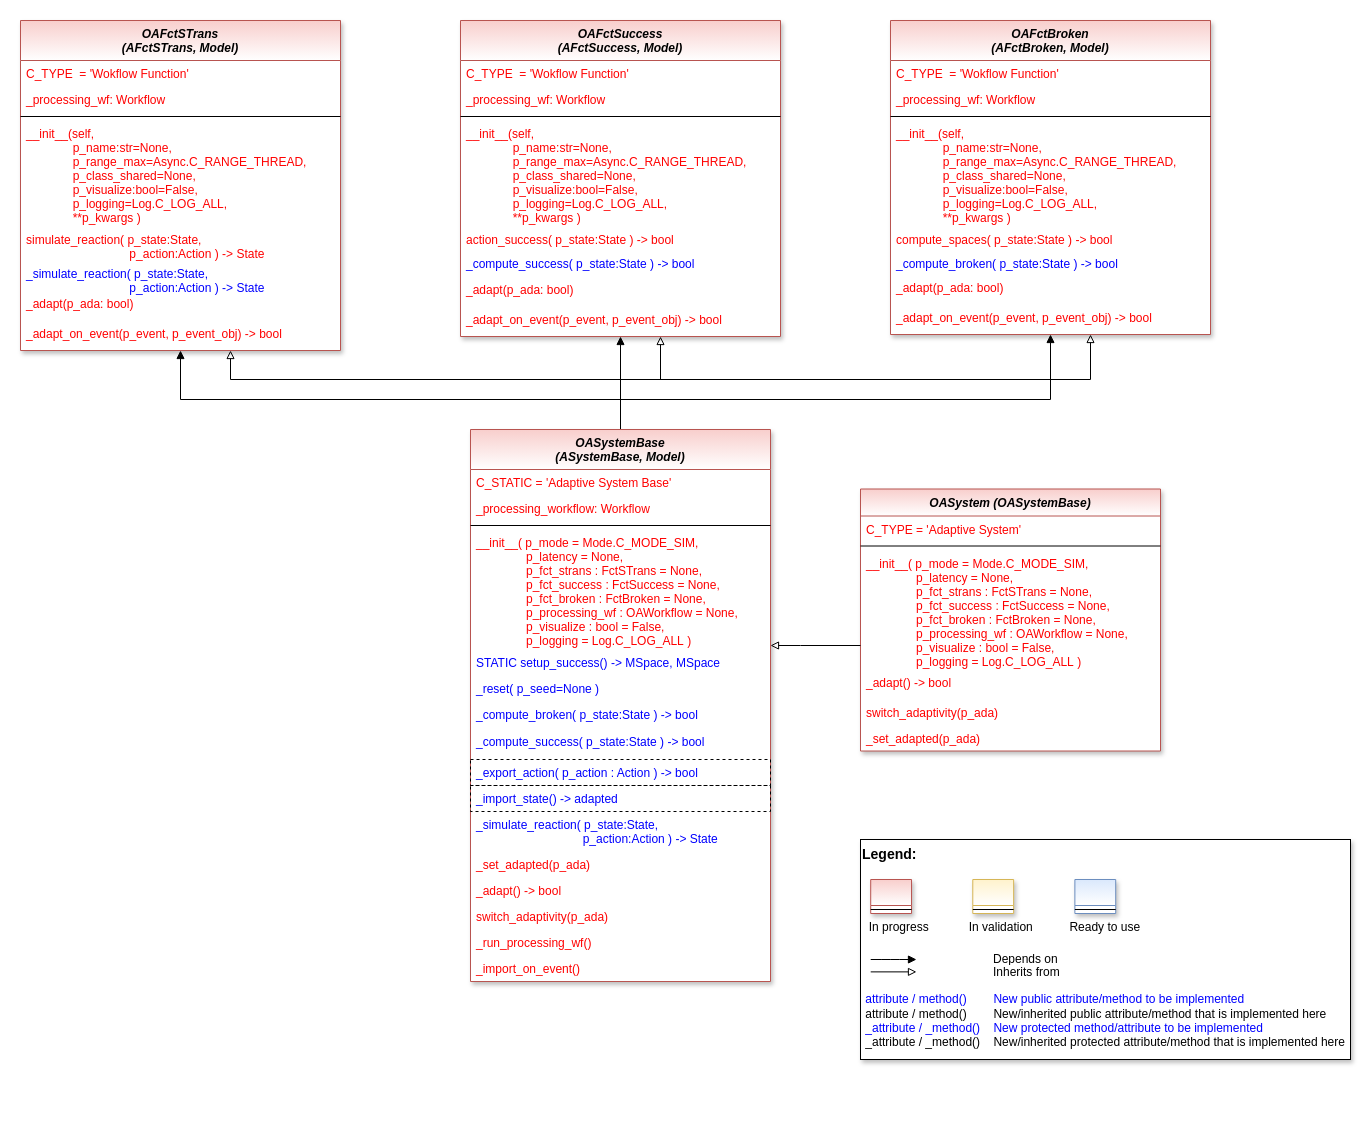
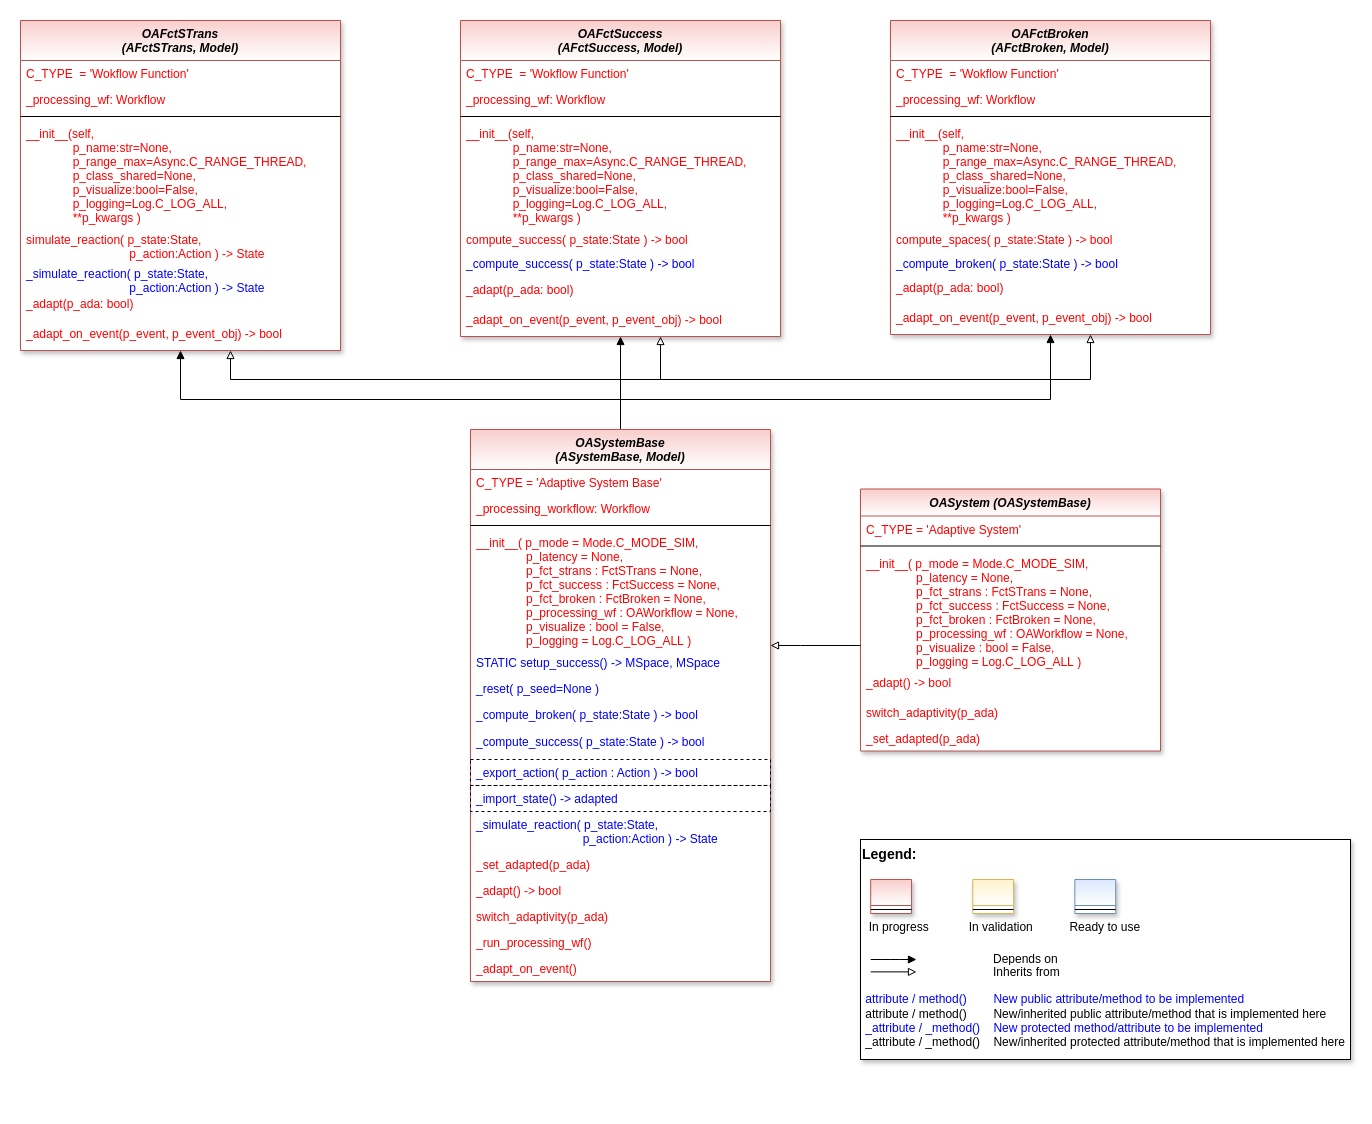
node "action_success( p_state:State ) -> bool": label "action_success( p_state:State ) -> bool" -> "compute_success( p_state:State ) -> bool"
node "C_STATIC = 'Adaptive System Base'": label "C_STATIC = 'Adaptive System Base'" -> "C_TYPE = 'Adaptive System Base'"
node "_import_on_event()": label "_import_on_event()" -> "_adapt_on_event()"
